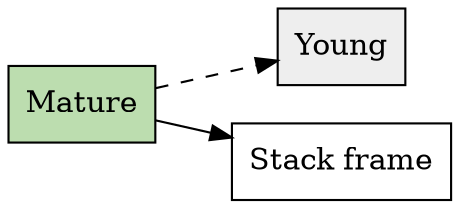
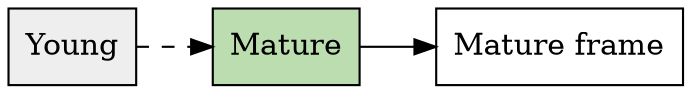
edge "Mature" -> "Young": reversed
node "Stack frame": label "Stack frame" -> "Mature frame"
